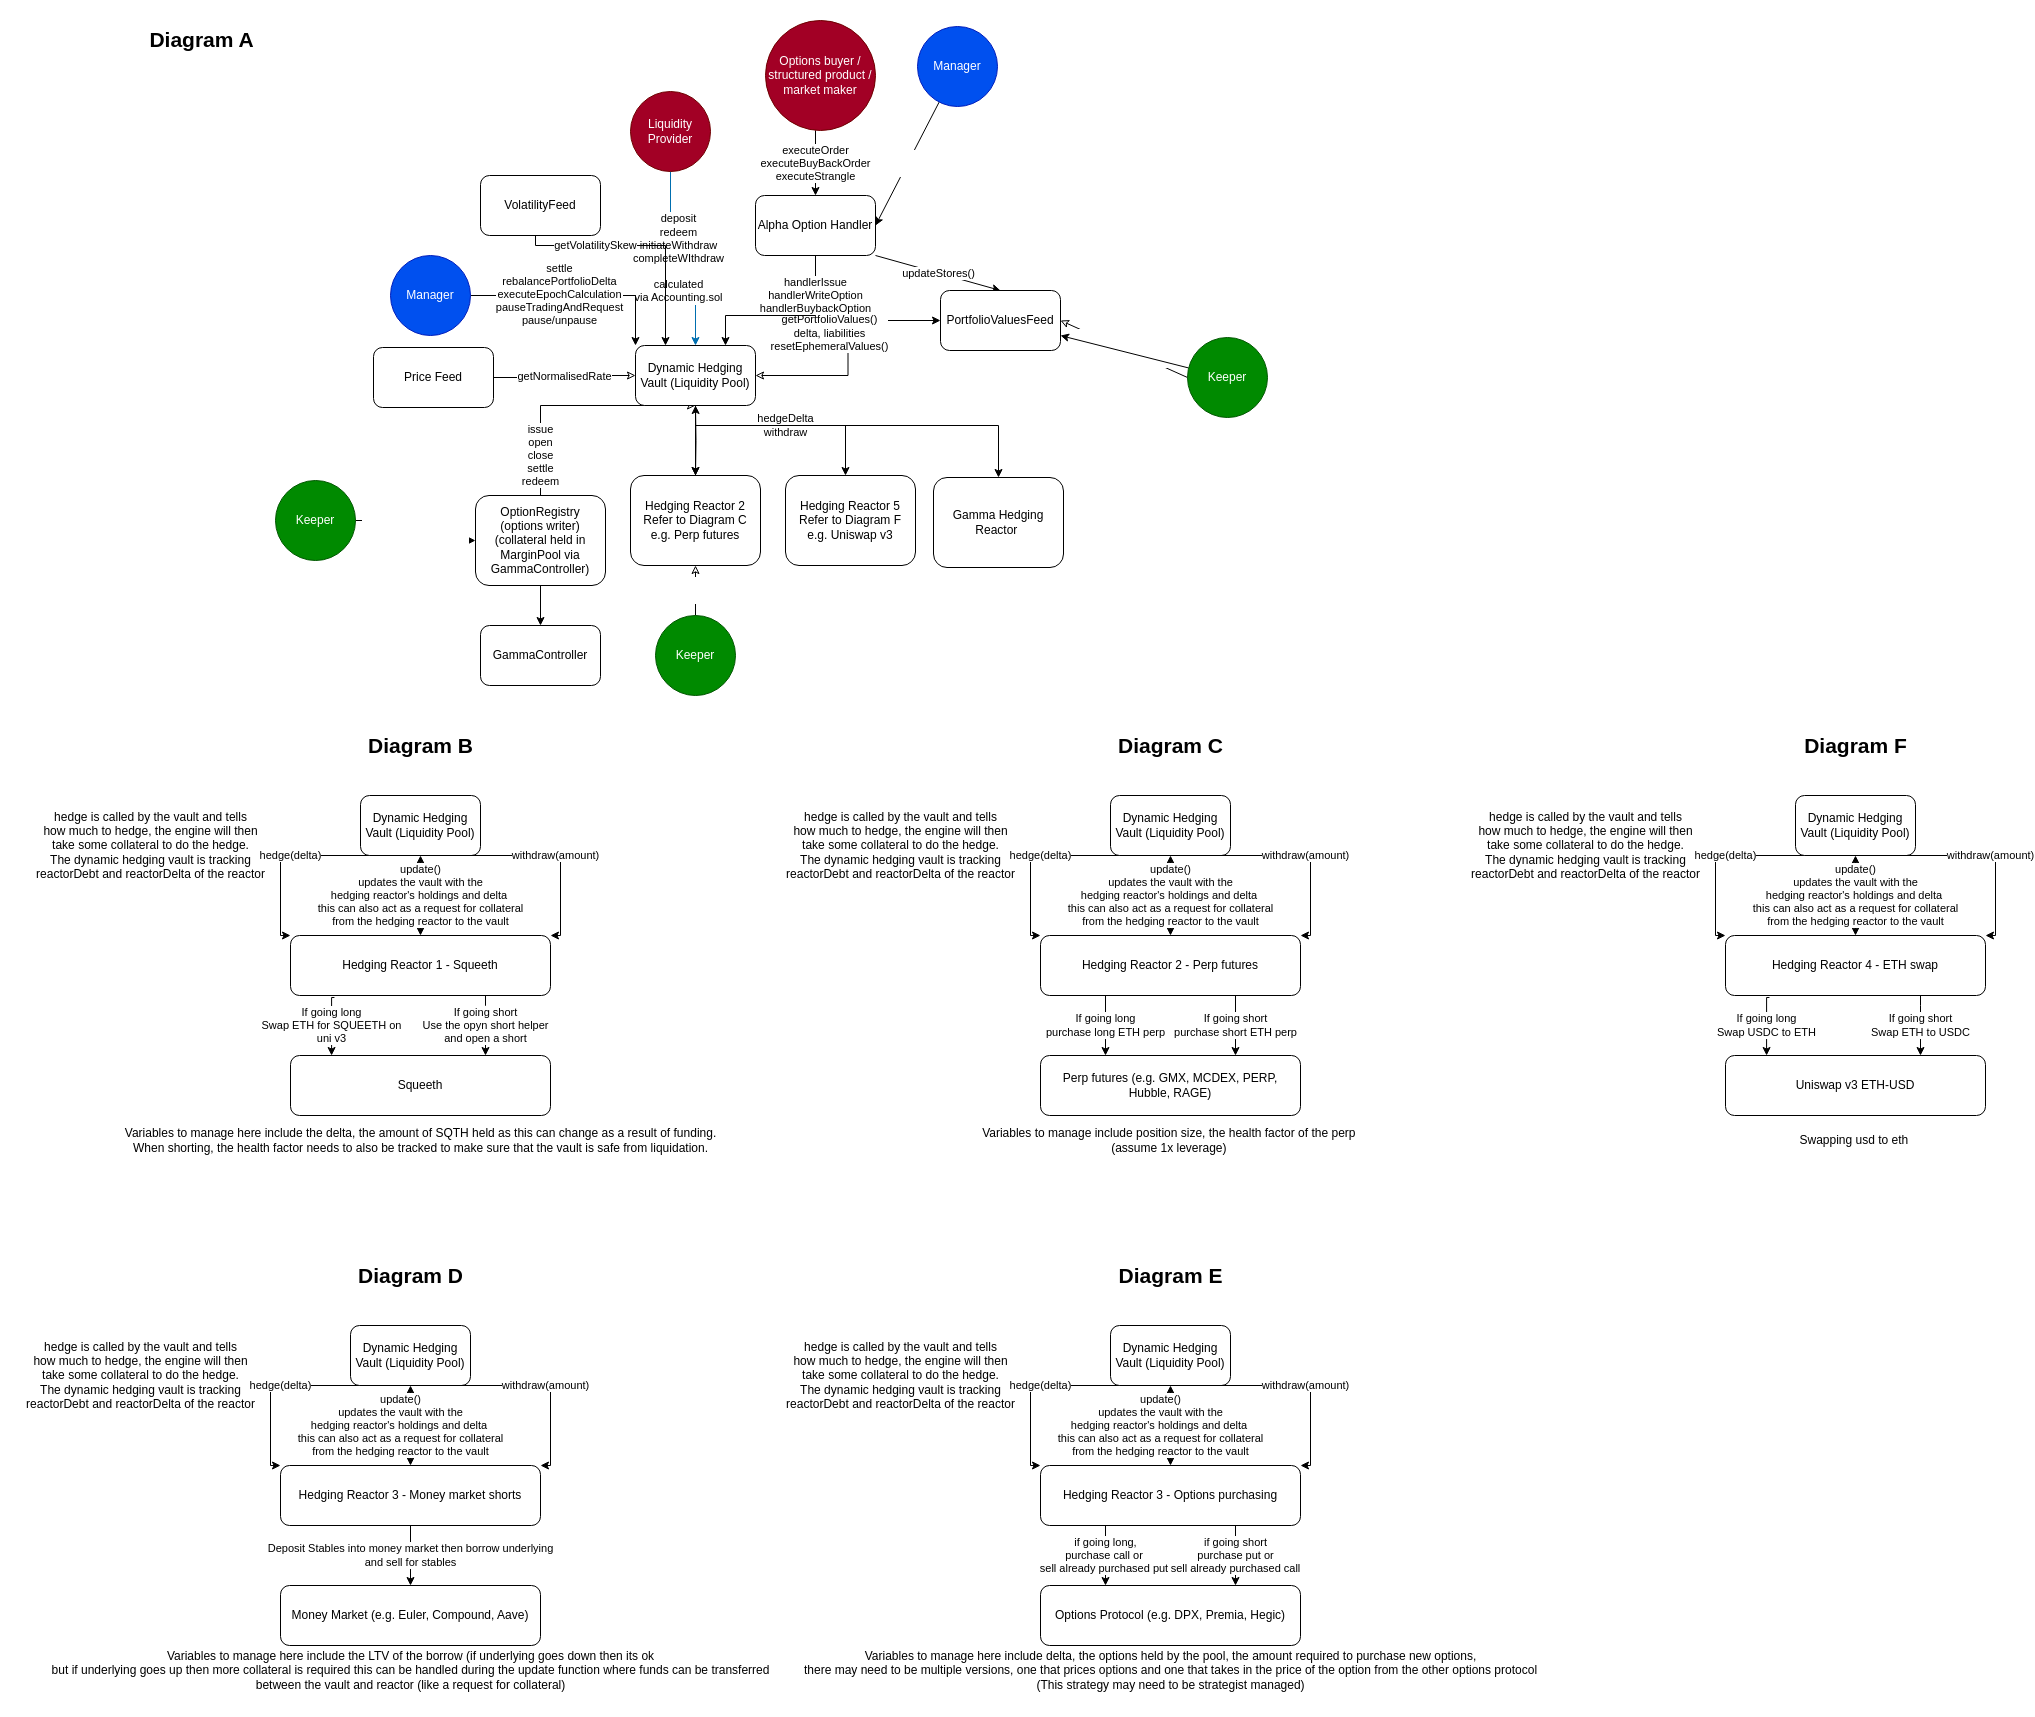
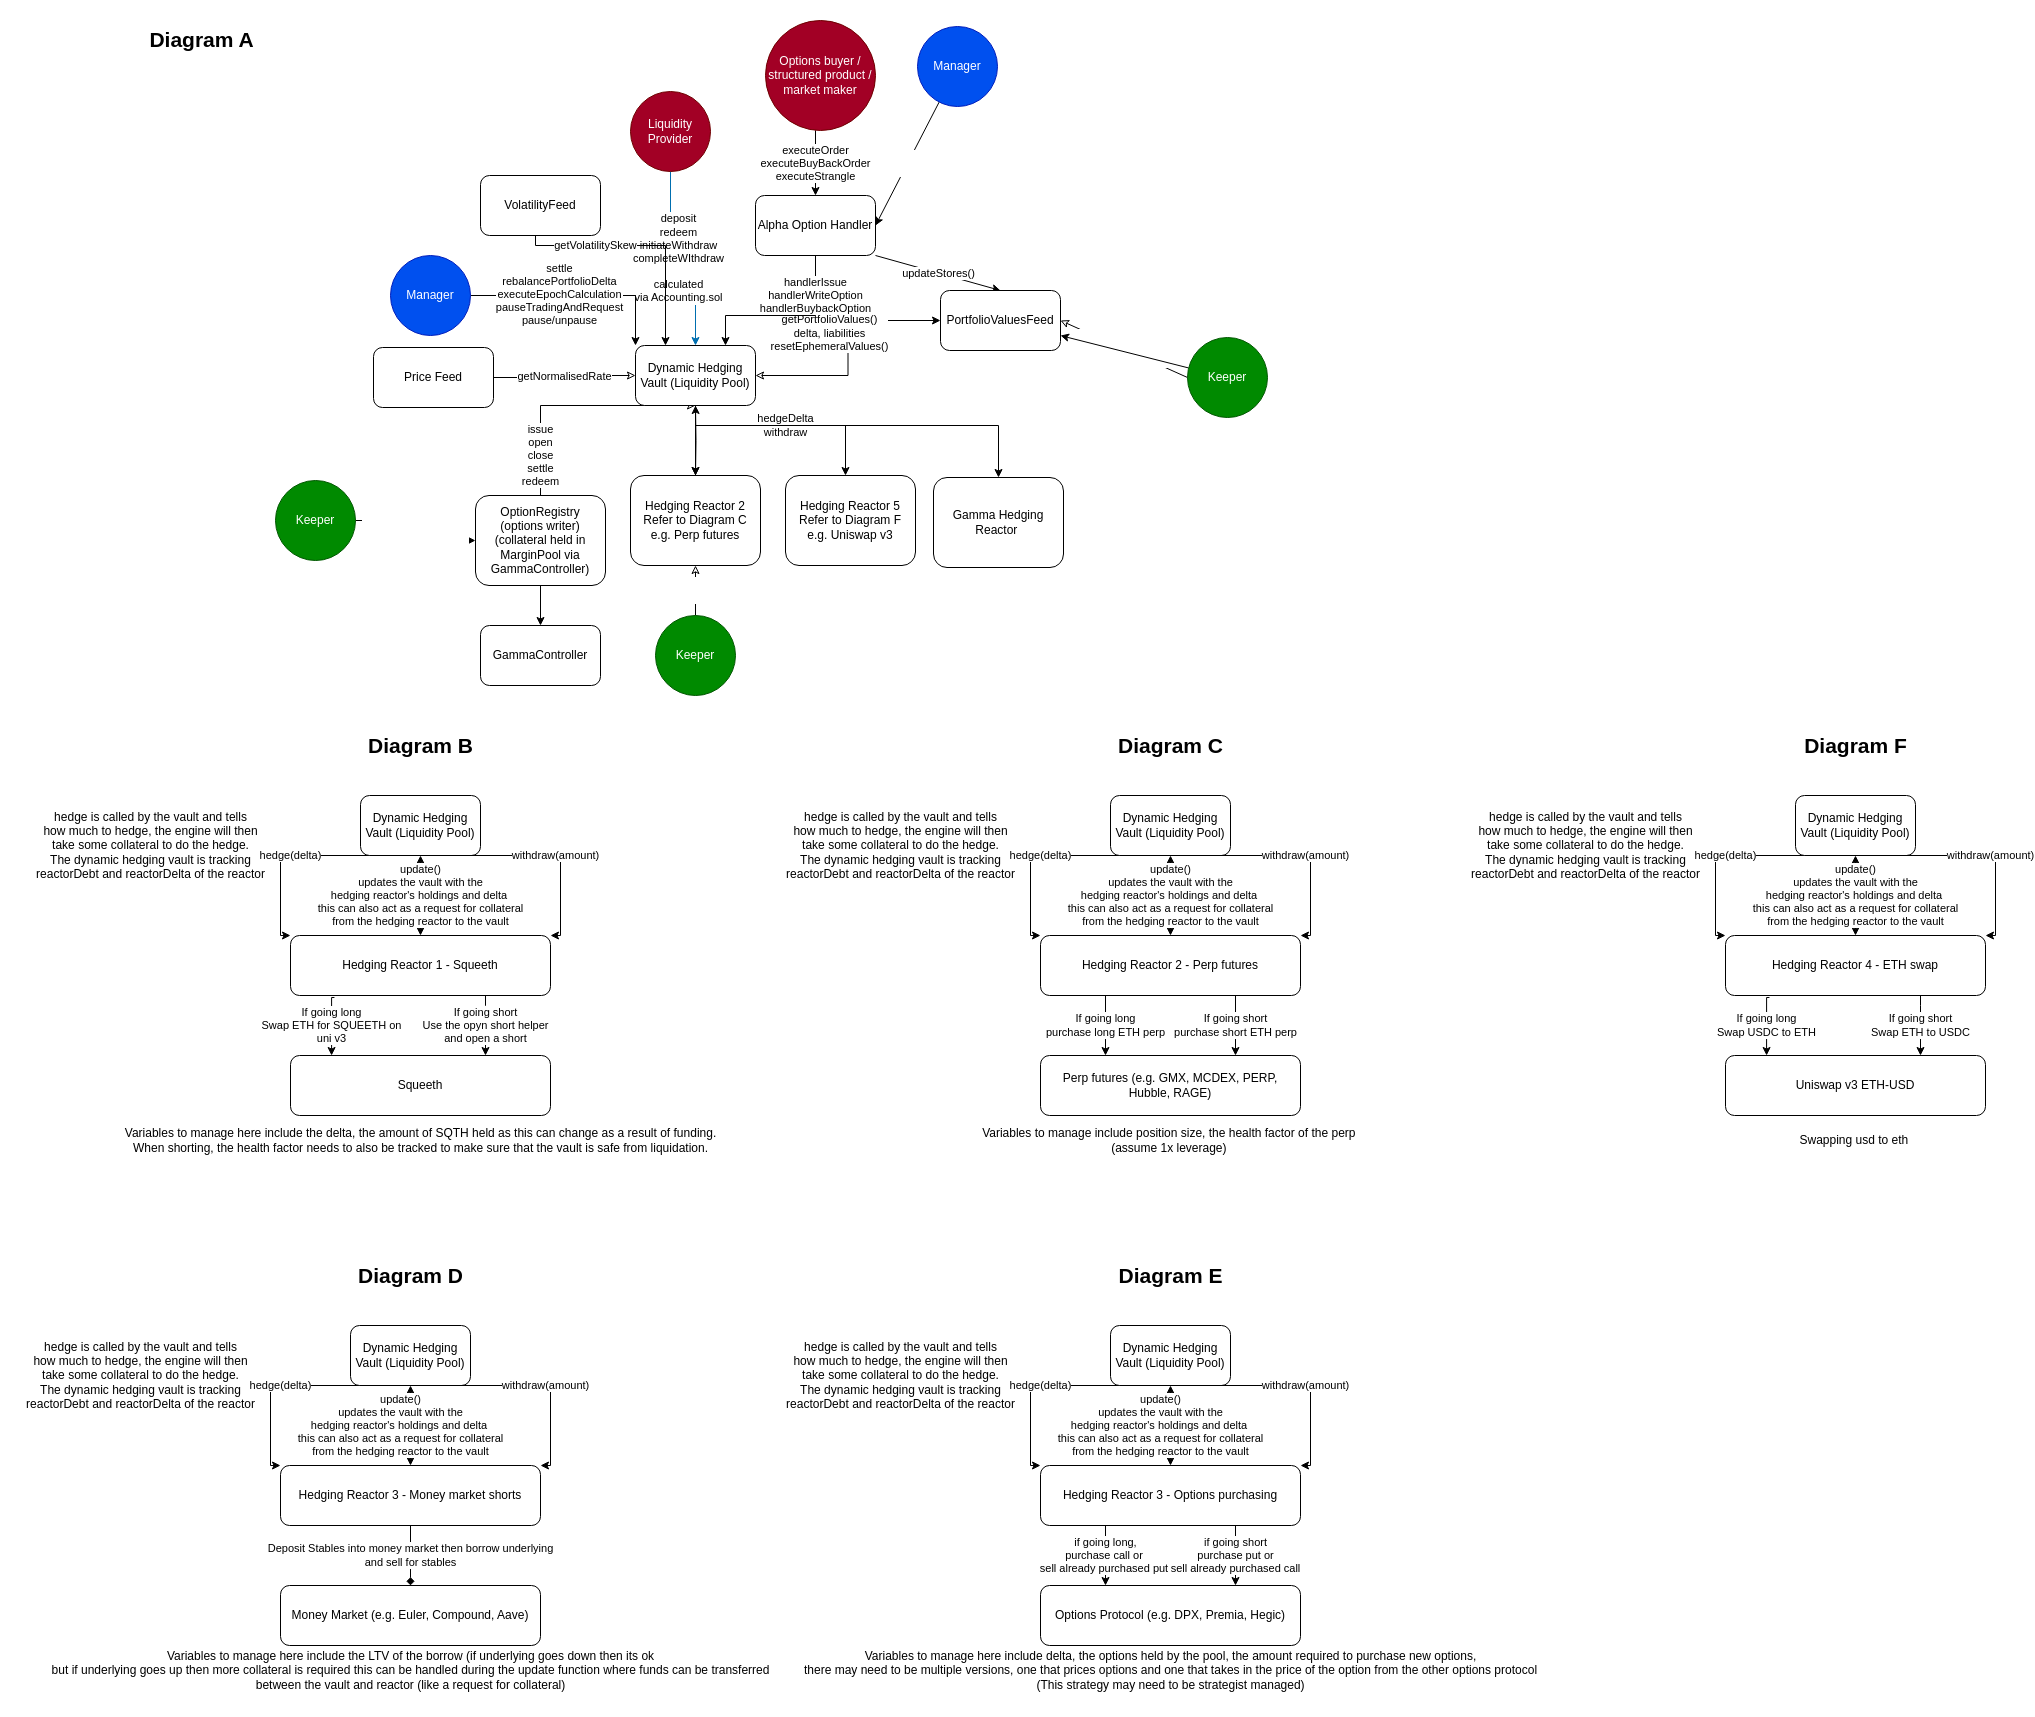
edge "Hedging Reactor 3 - Money market shorts" -> "Money Market (e.g. Euler, Compound, Aave)": arrowhead classic -> diamond
